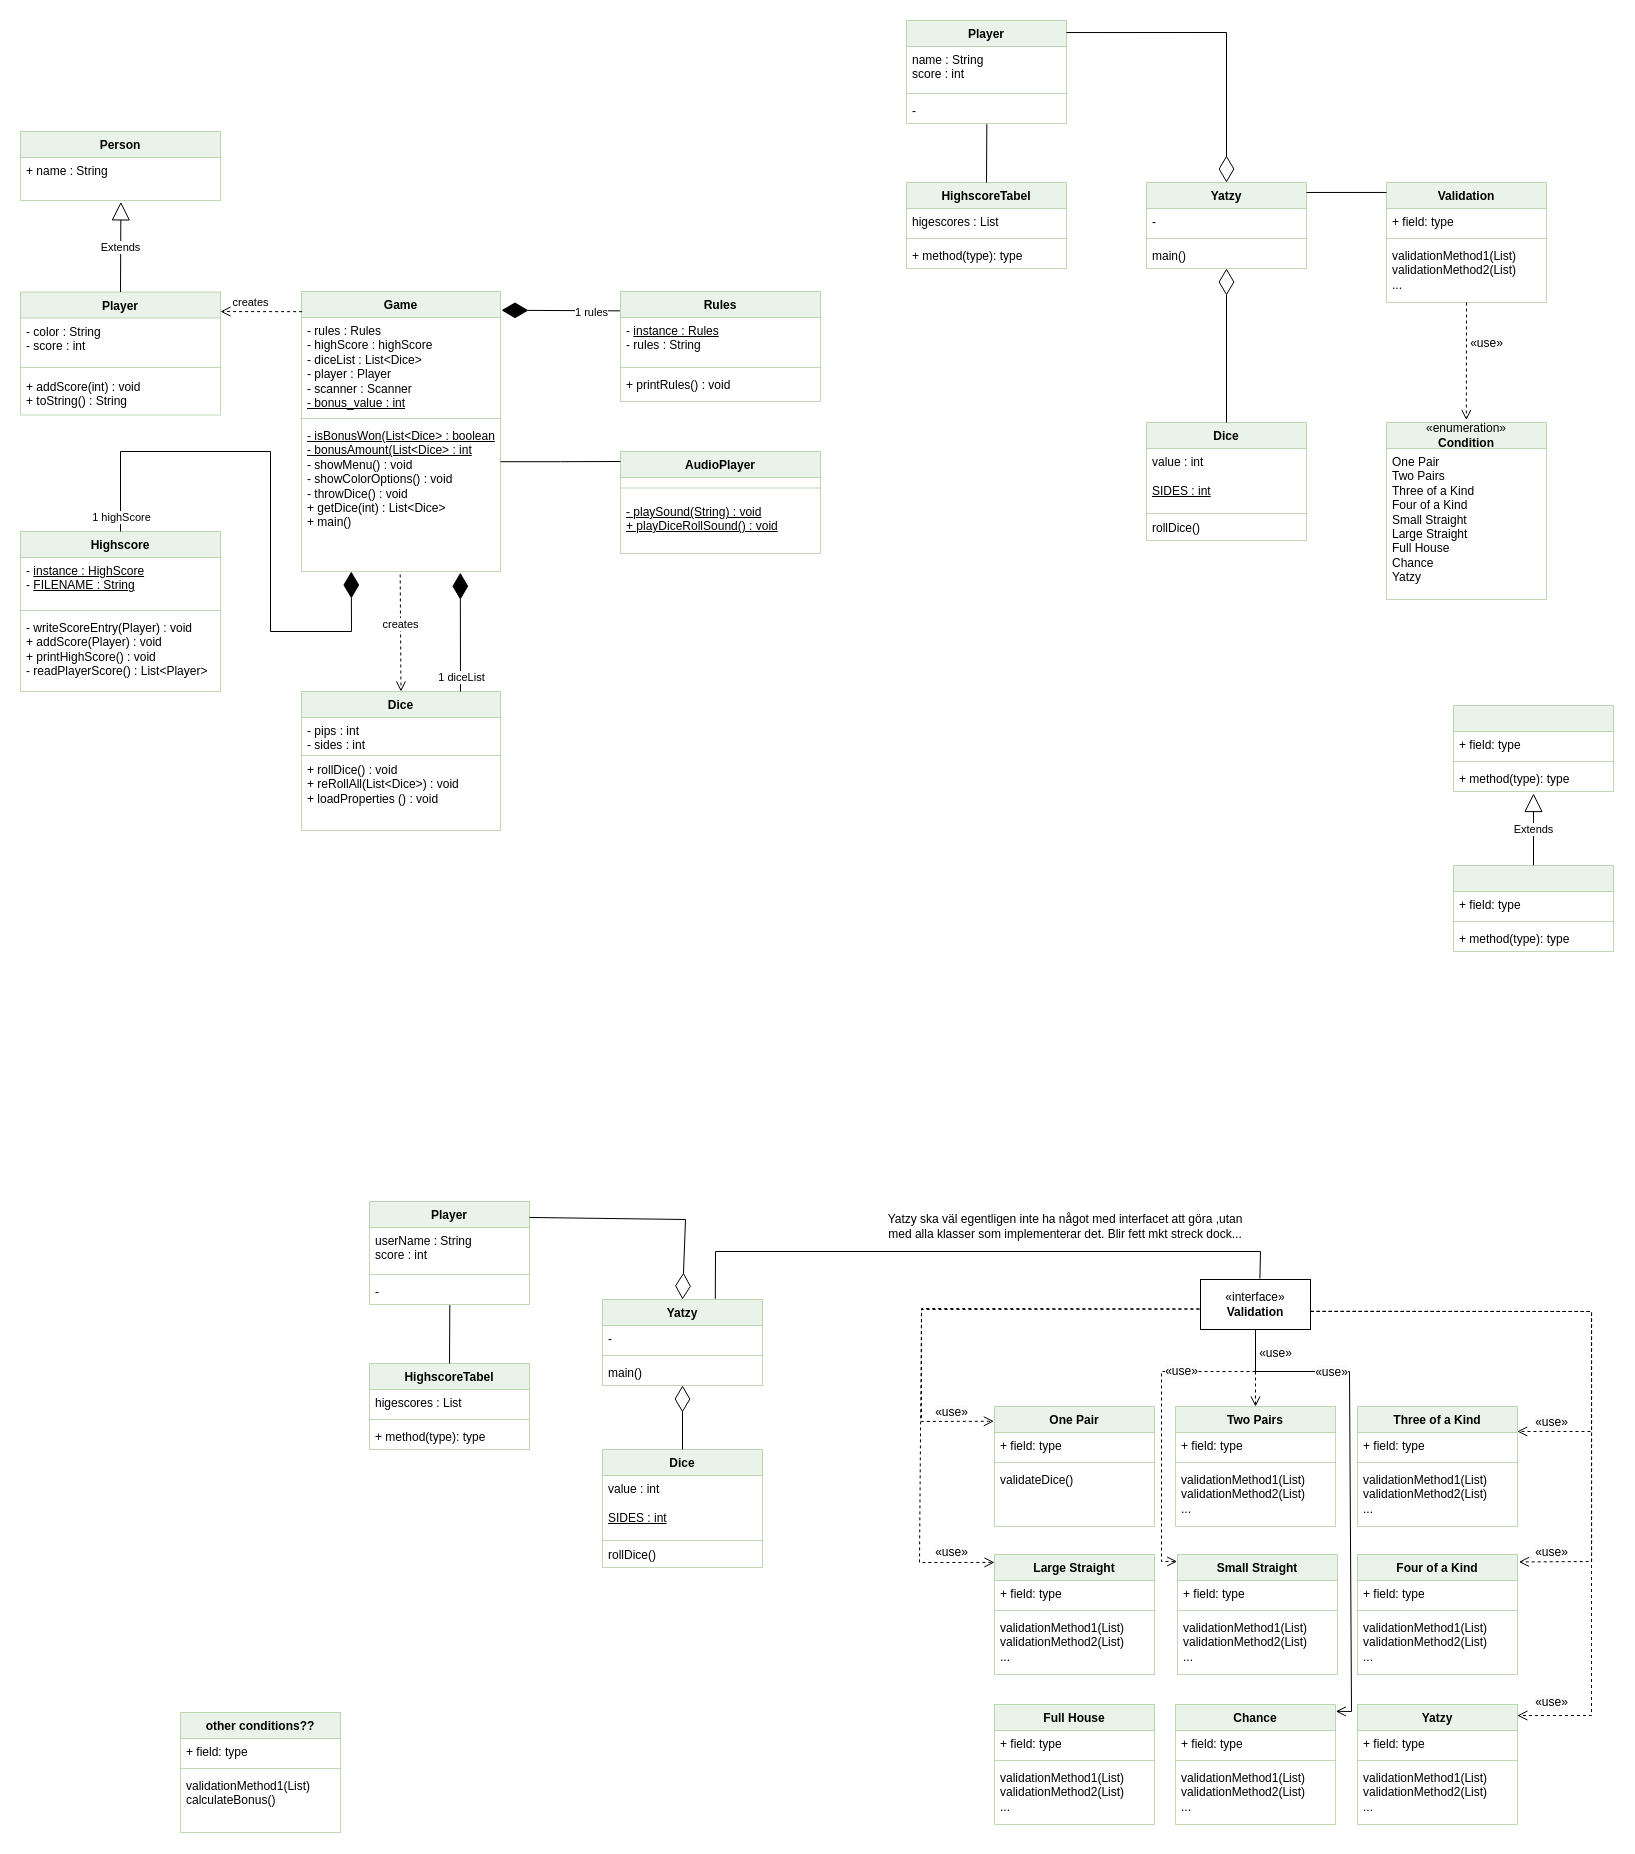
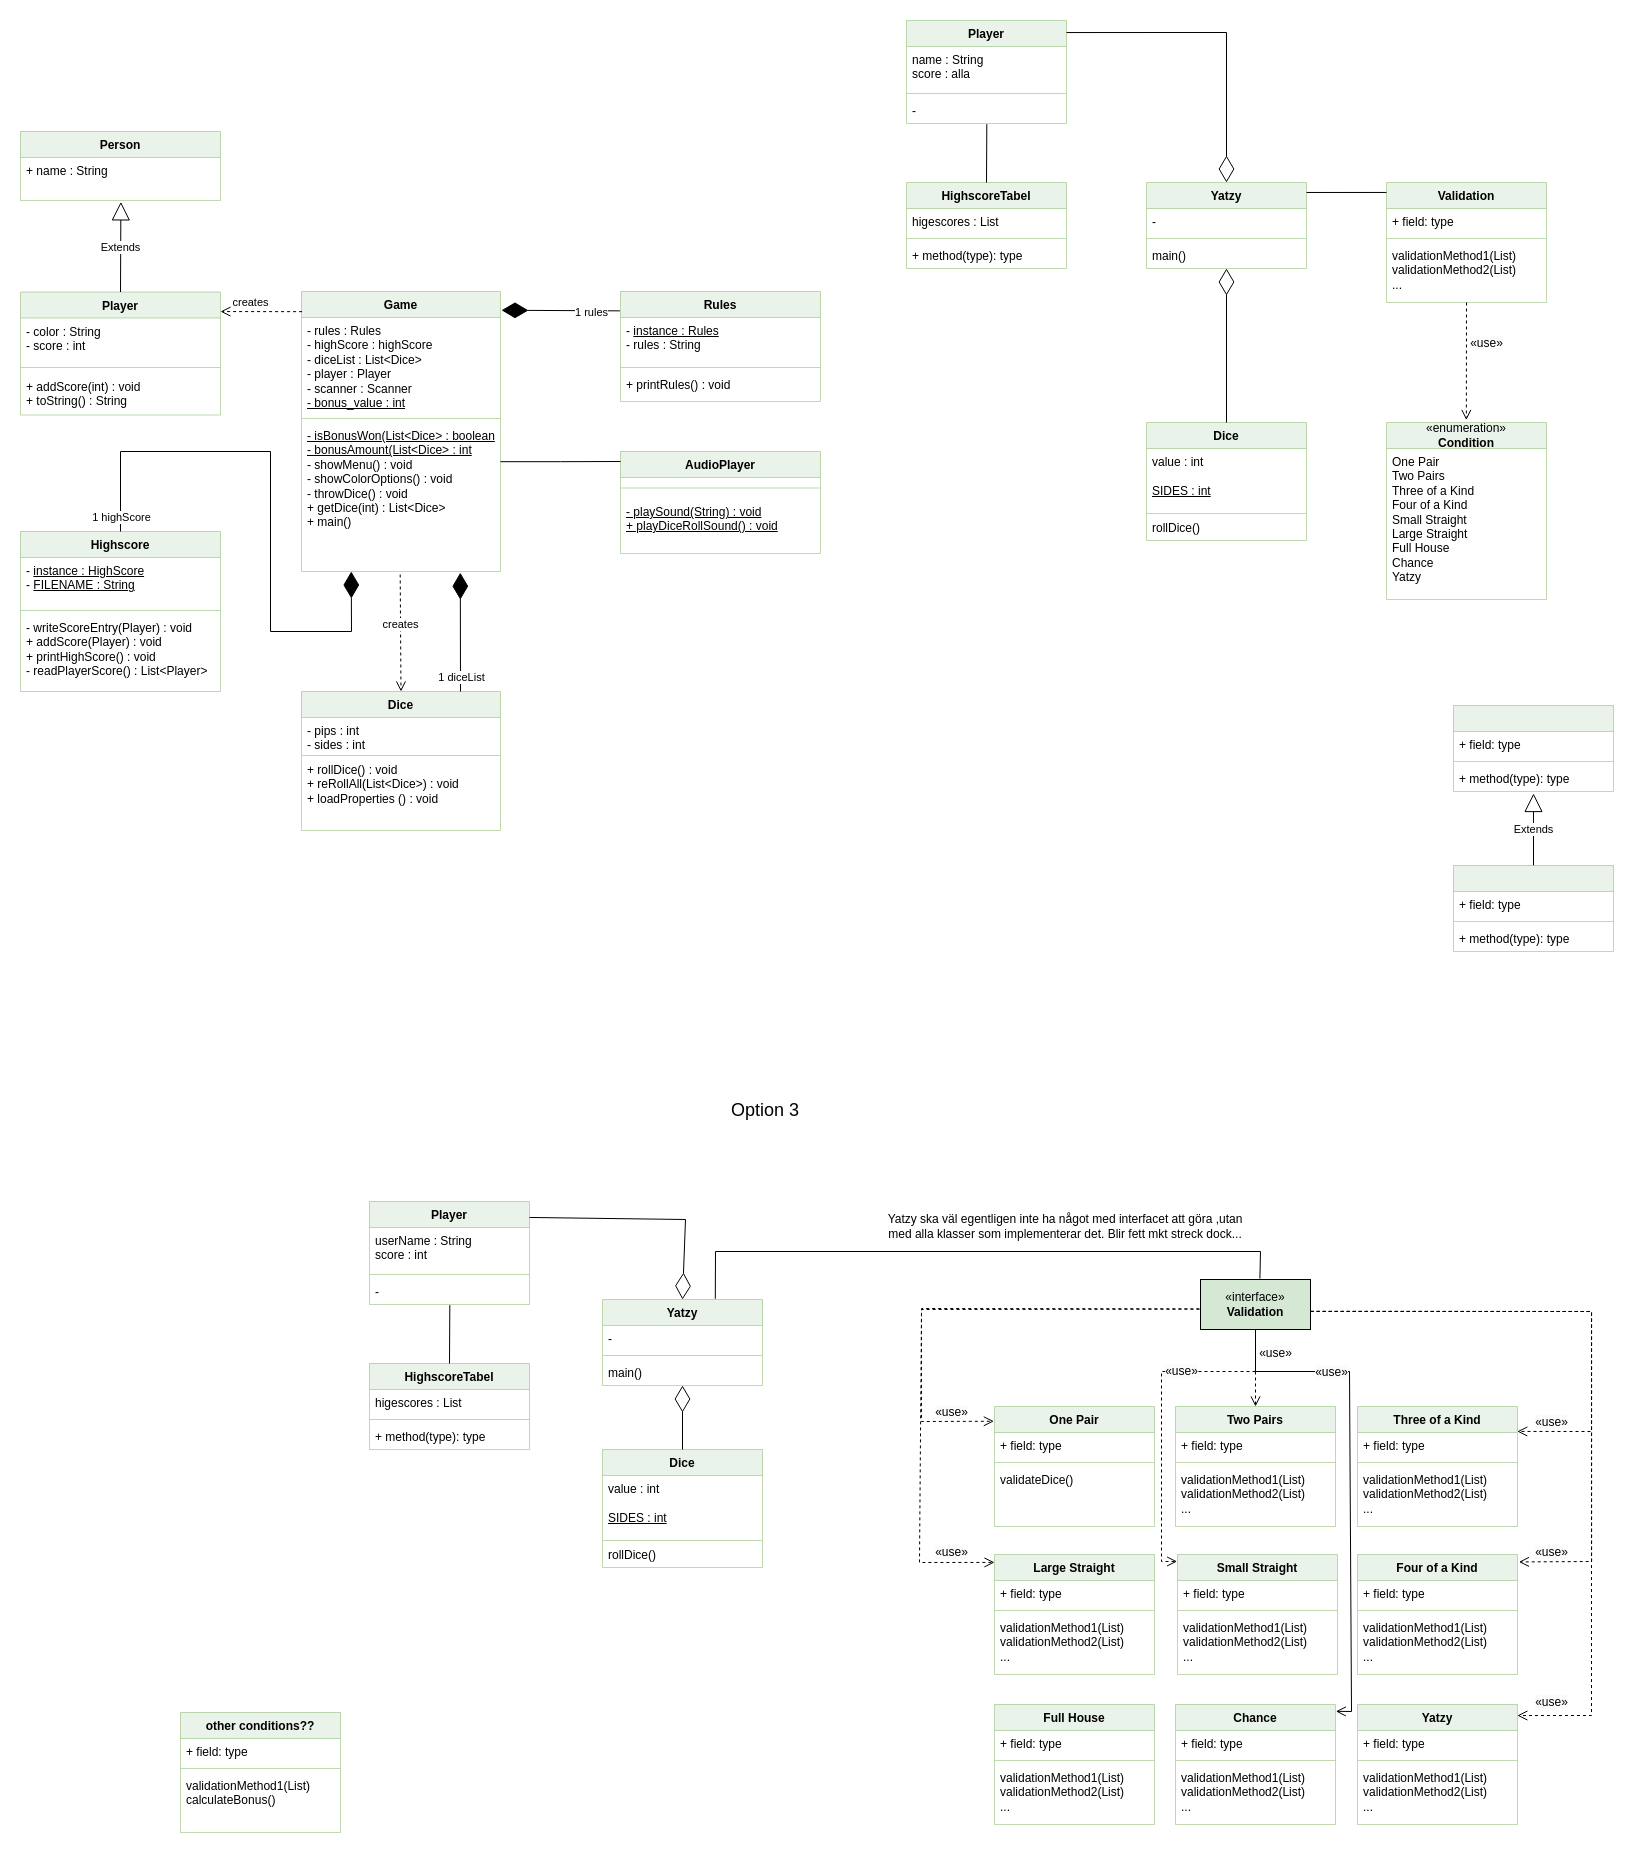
node "name : String score : int": label "name : String score : int" -> "name : String score : alla"
node "Option 3": added
node "«interface» Validation": fillcolor #ffffff -> #d5e8d4
